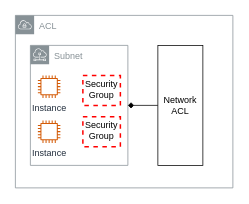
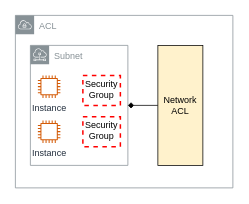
node "Network ACL": fillcolor #ffffff -> #fff2cc
